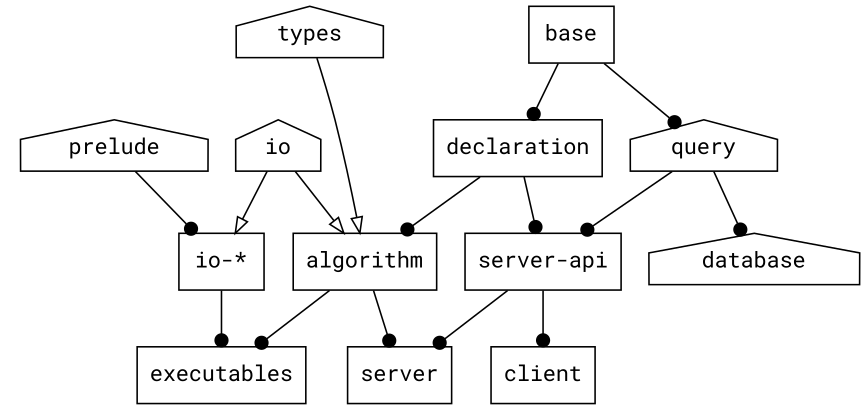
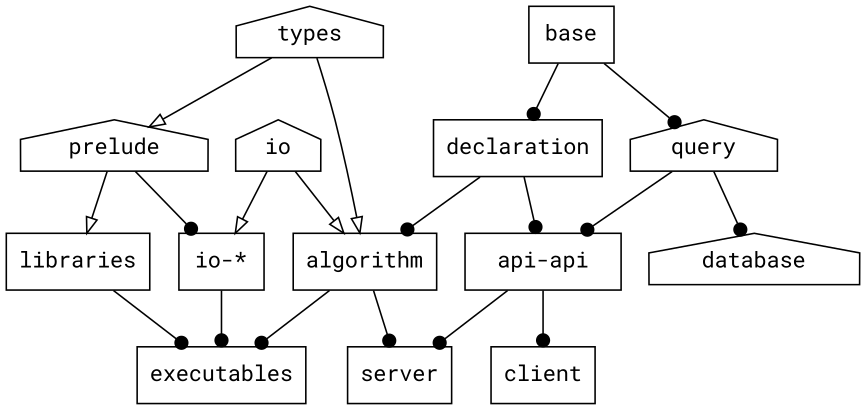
edge "types" -> "prelude": added
node "libraries": added
node "server-api": label "server-api" -> "api-api"
